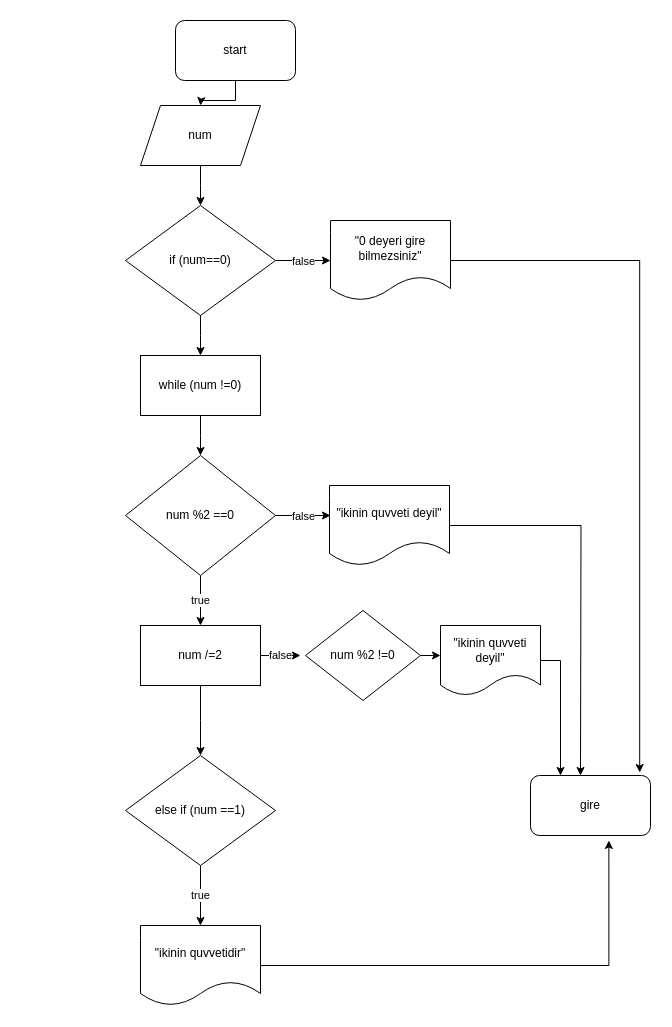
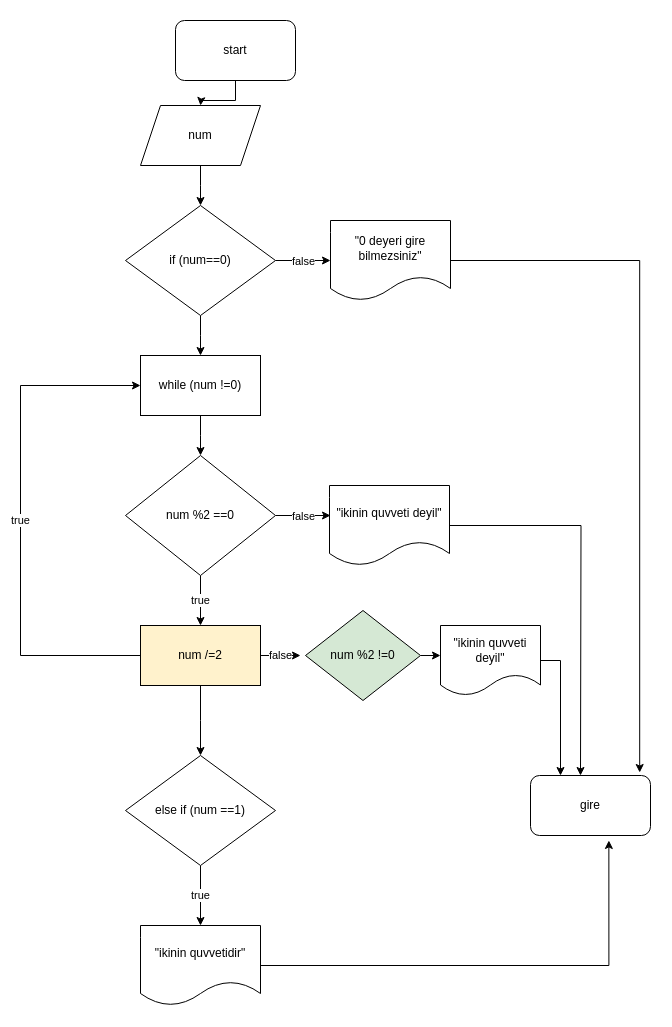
edge "num /=2" -> "while (num !=0)": added, label "true"
node "num /=2": fillcolor #ffffff -> #fff2cc
node "num %2 !=0": fillcolor #ffffff -> #d5e8d4
